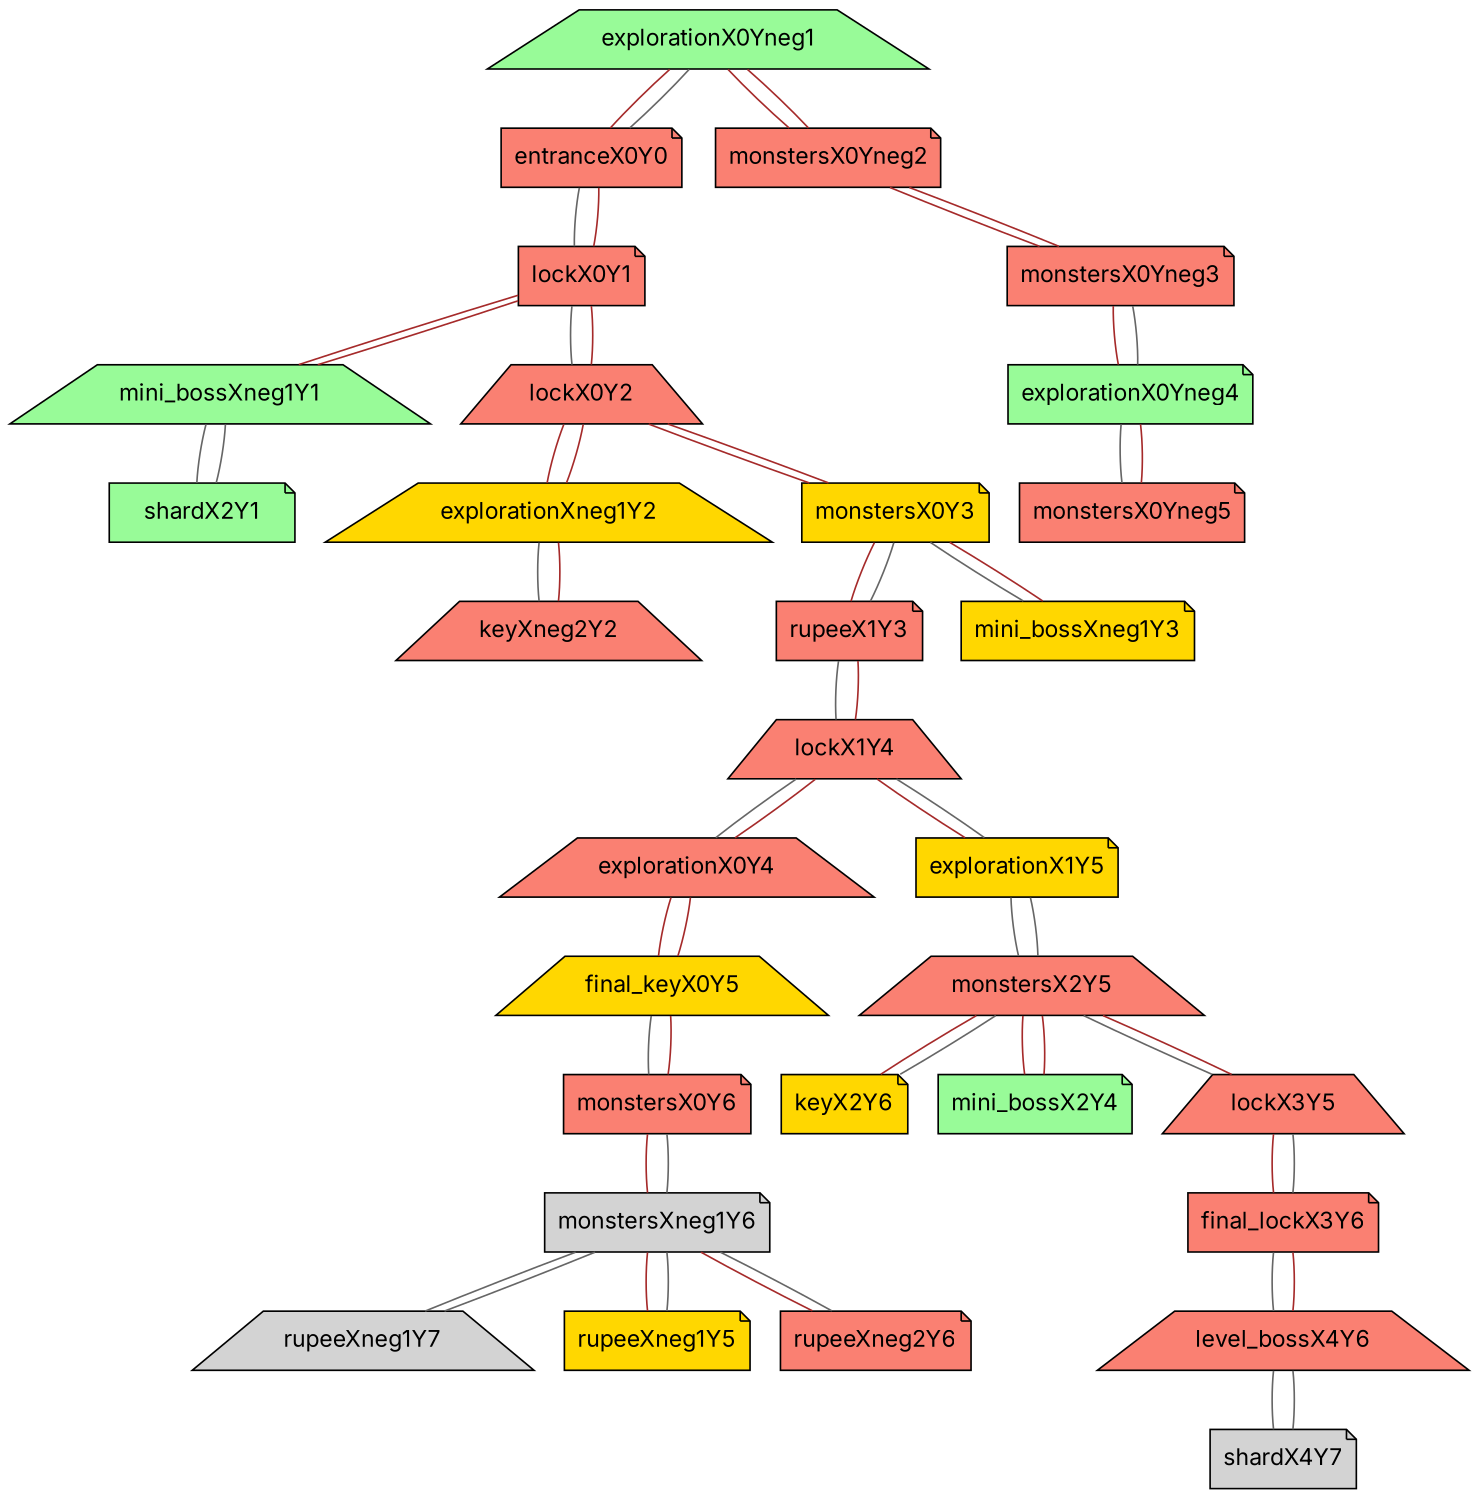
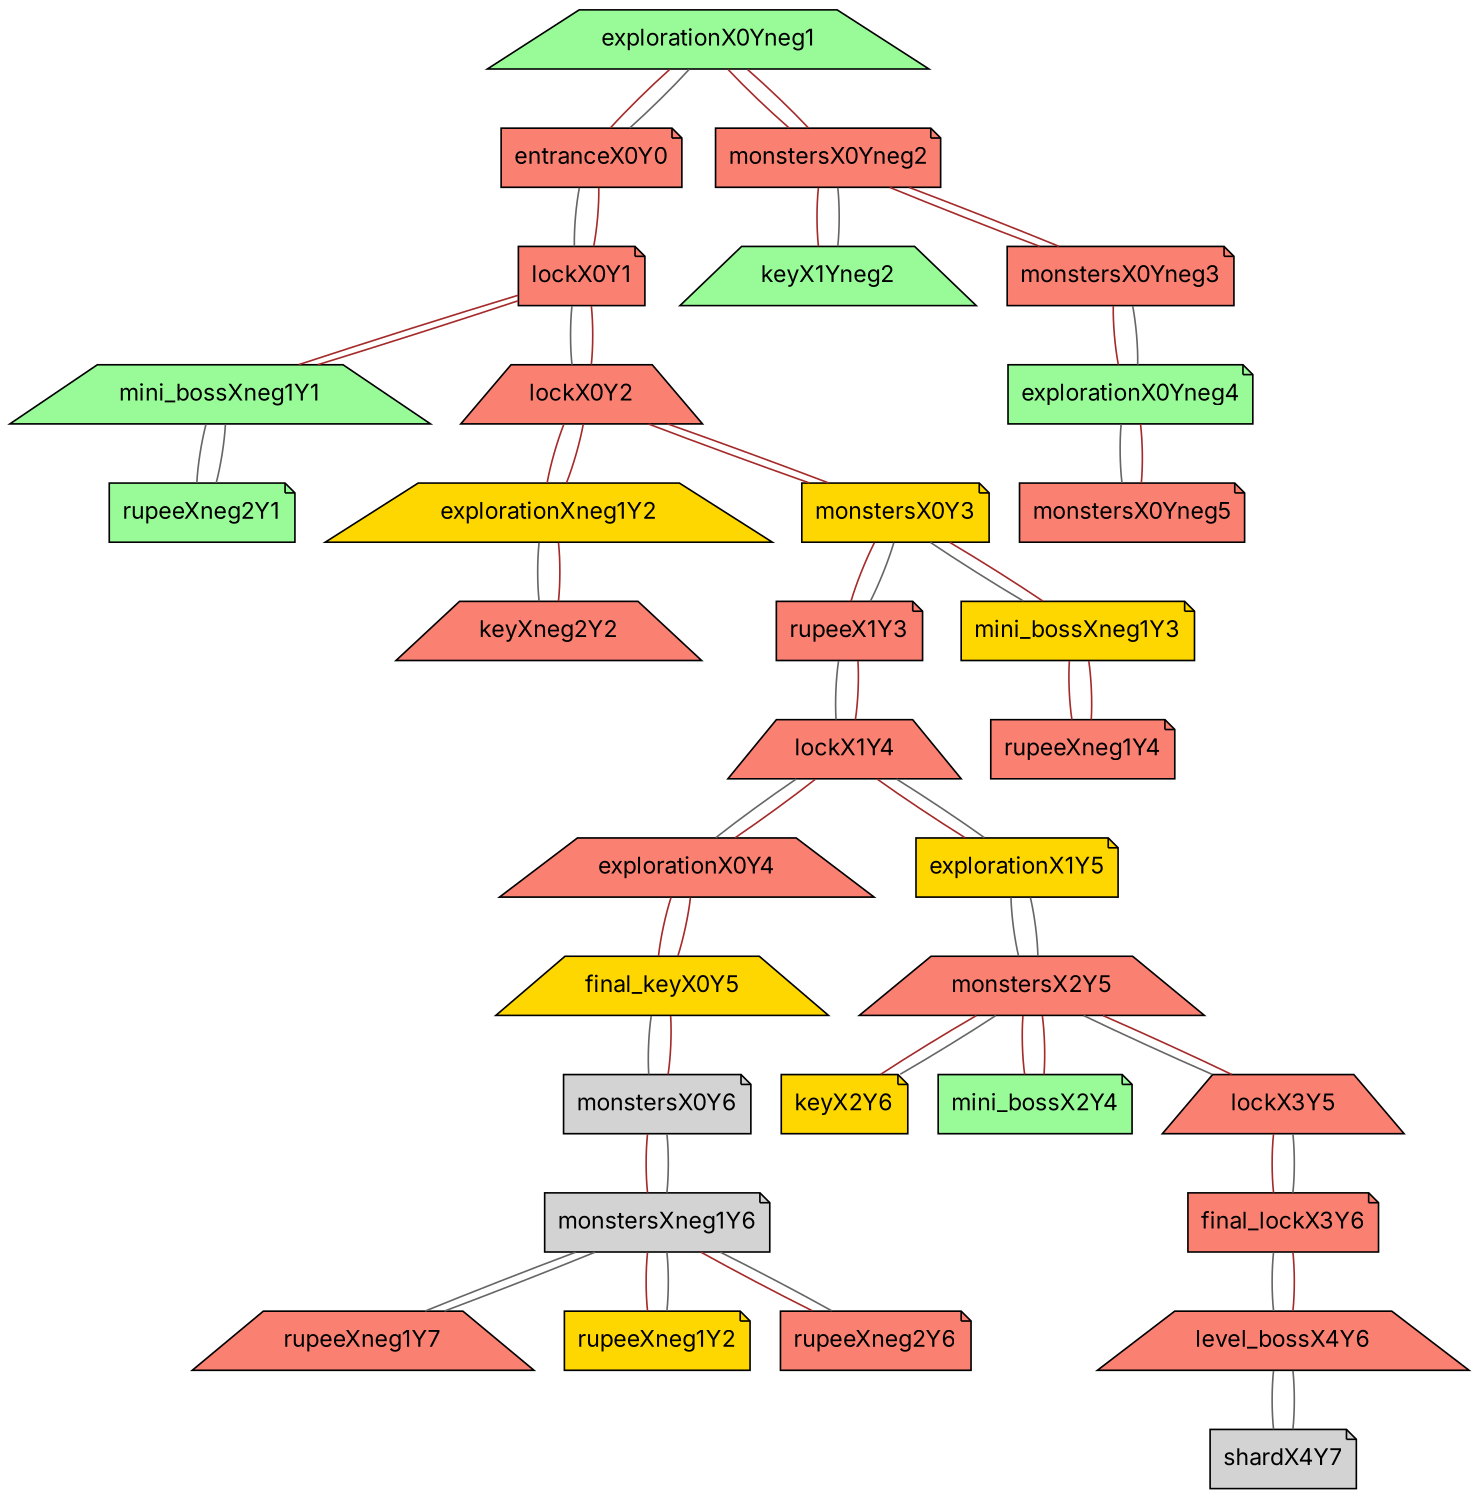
node "keyX1Yneg2": added
node "shardX2Y1": label "shardX2Y1" -> "rupeeXneg2Y1"
node "rupeeXneg1Y4": added
node "monstersX0Y6": fillcolor salmon -> lightgrey
node "rupeeXneg1Y7": fillcolor lightgrey -> salmon
node "rupeeXneg1Y5": label "rupeeXneg1Y5" -> "rupeeXneg1Y2"
